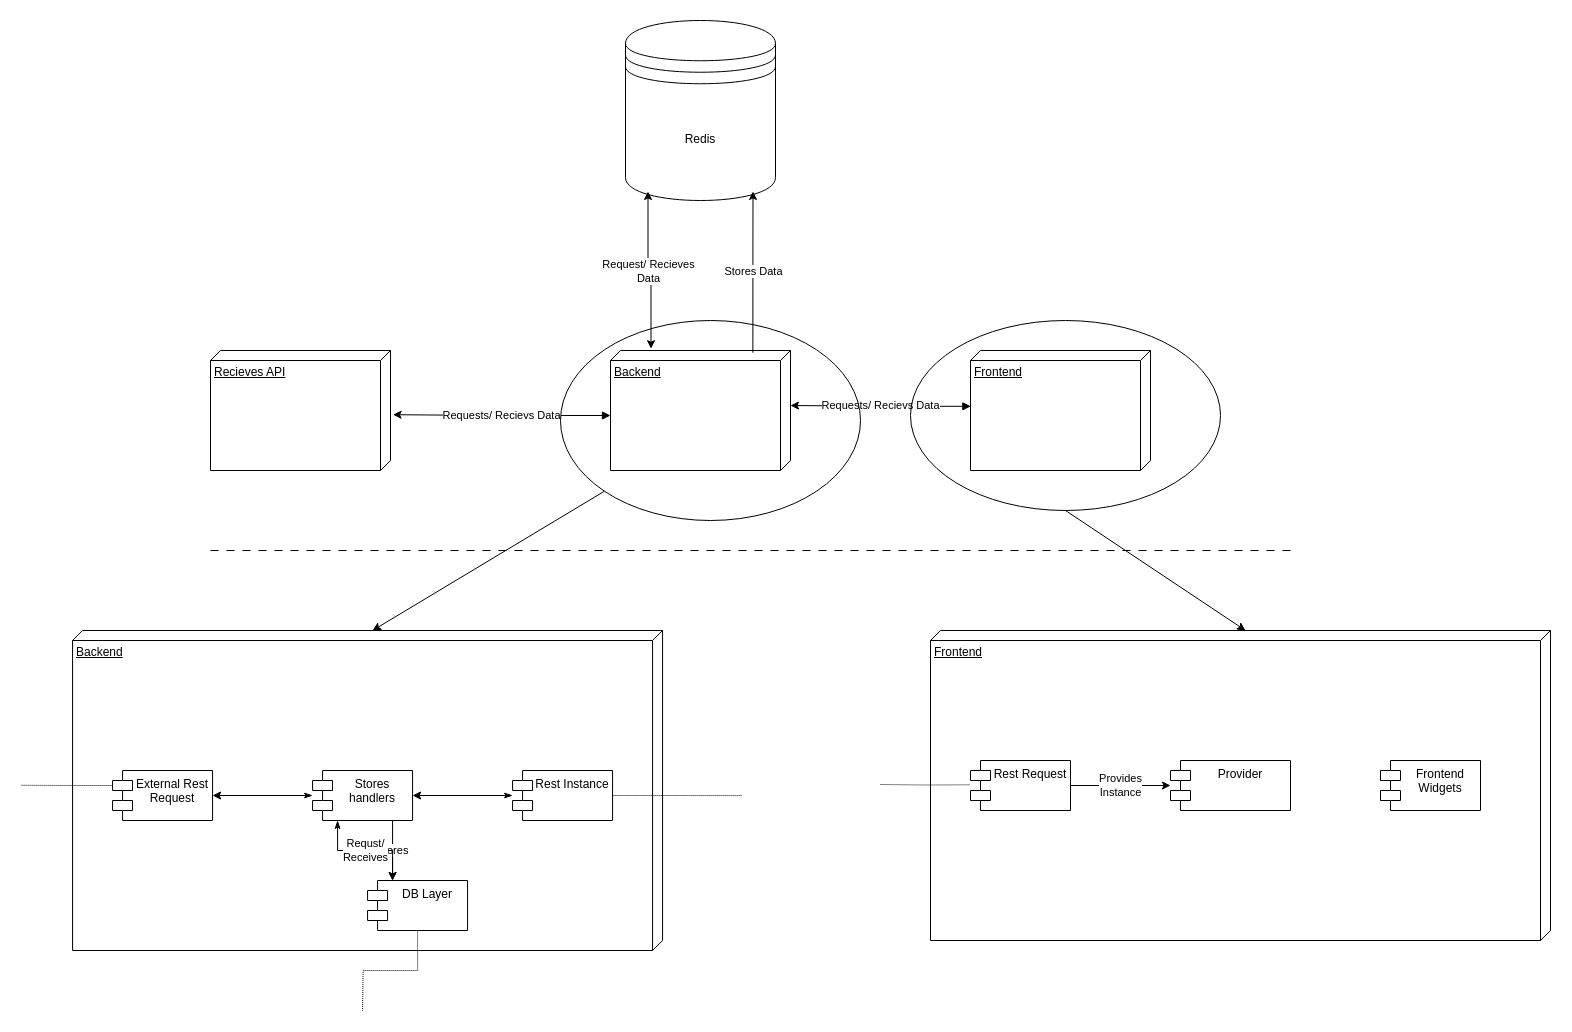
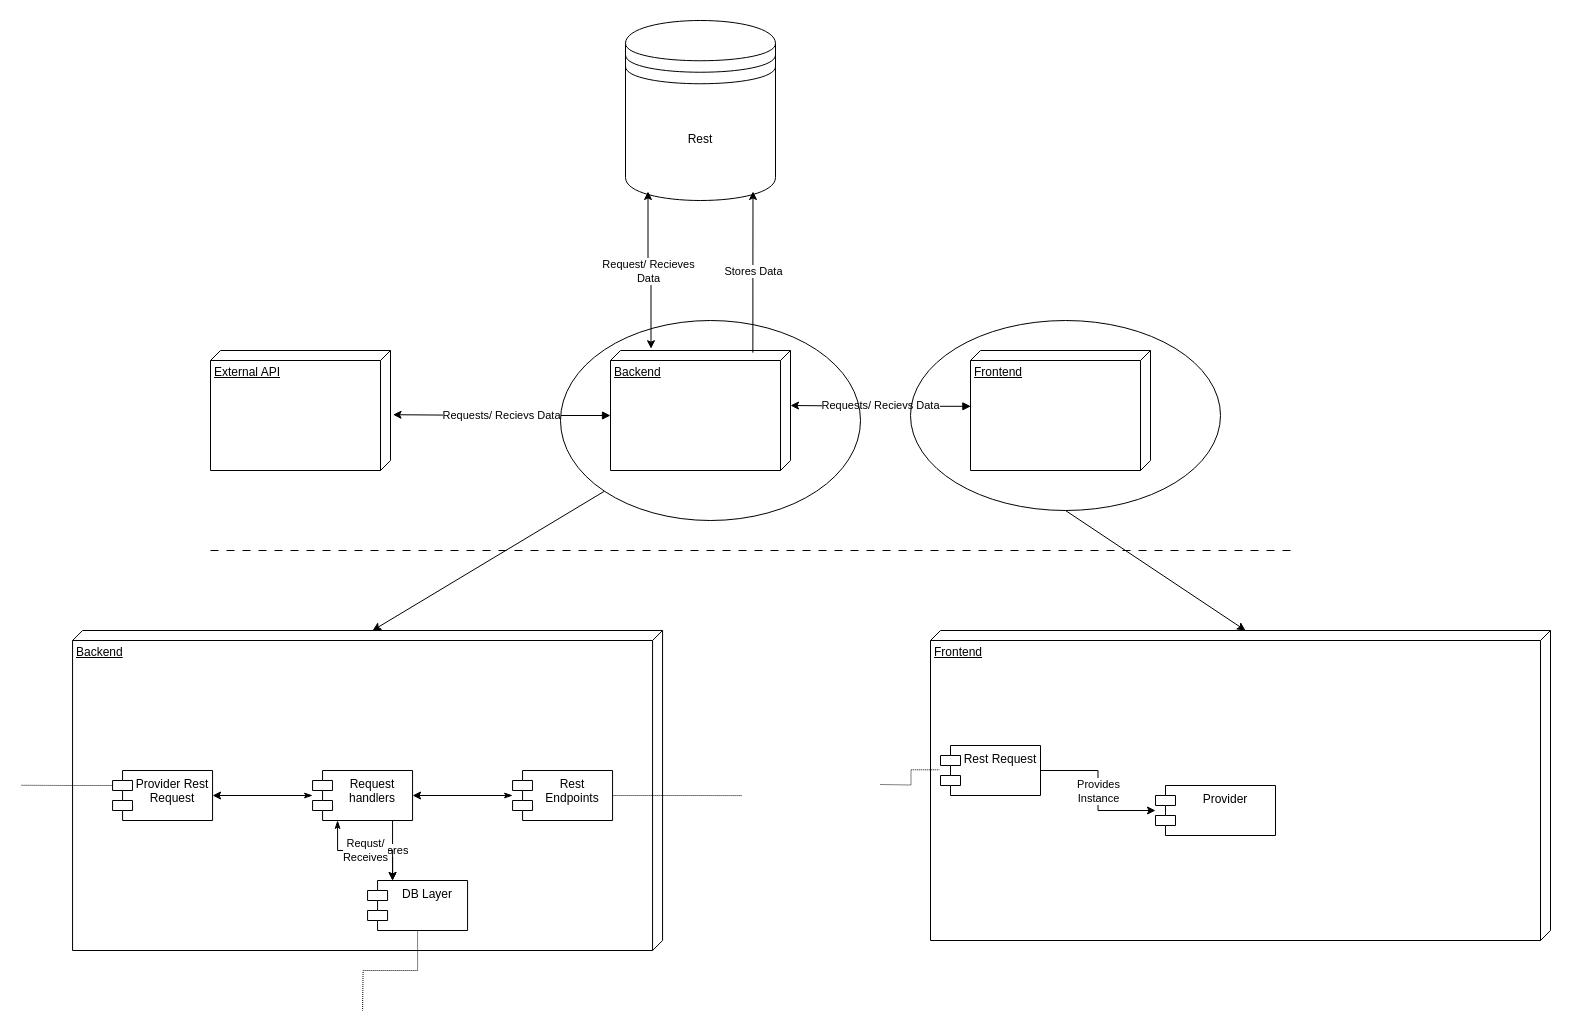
node "Redis": label "Redis" -> "Rest"
node "Recieves API": label "Recieves API" -> "External API"
node "Rest Request": moved (1021, 786) -> (991, 771)
node "Provider": moved (1231, 786) -> (1216, 811)
node "Frontend Widgets": removed
node "External Rest Request": label "External Rest Request" -> "Provider Rest Request"
node "Stores handlers": label "Stores handlers" -> "Request handlers"
node "Rest Instance": label "Rest Instance" -> "Rest Endpoints"
